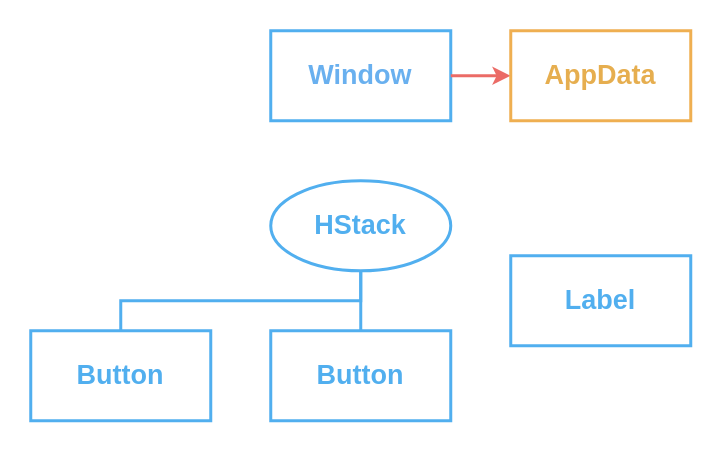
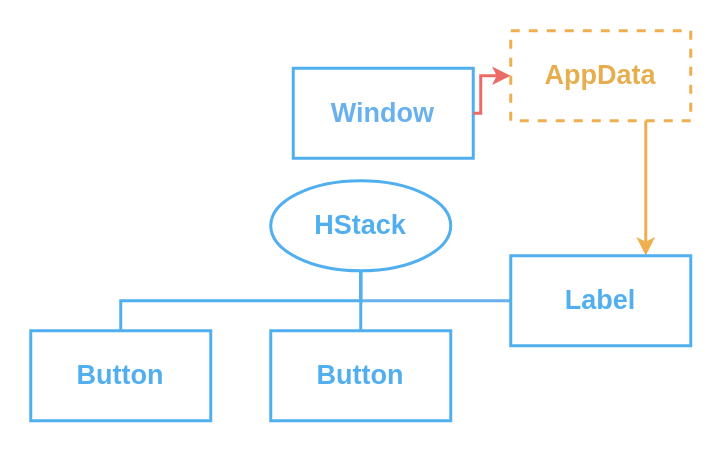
node "Window": moved (361, 76) -> (383, 113)
node "AppData": style solid -> dashed
edge "AppData" -> "Label": added
edge "HStack" -- "Label": added
